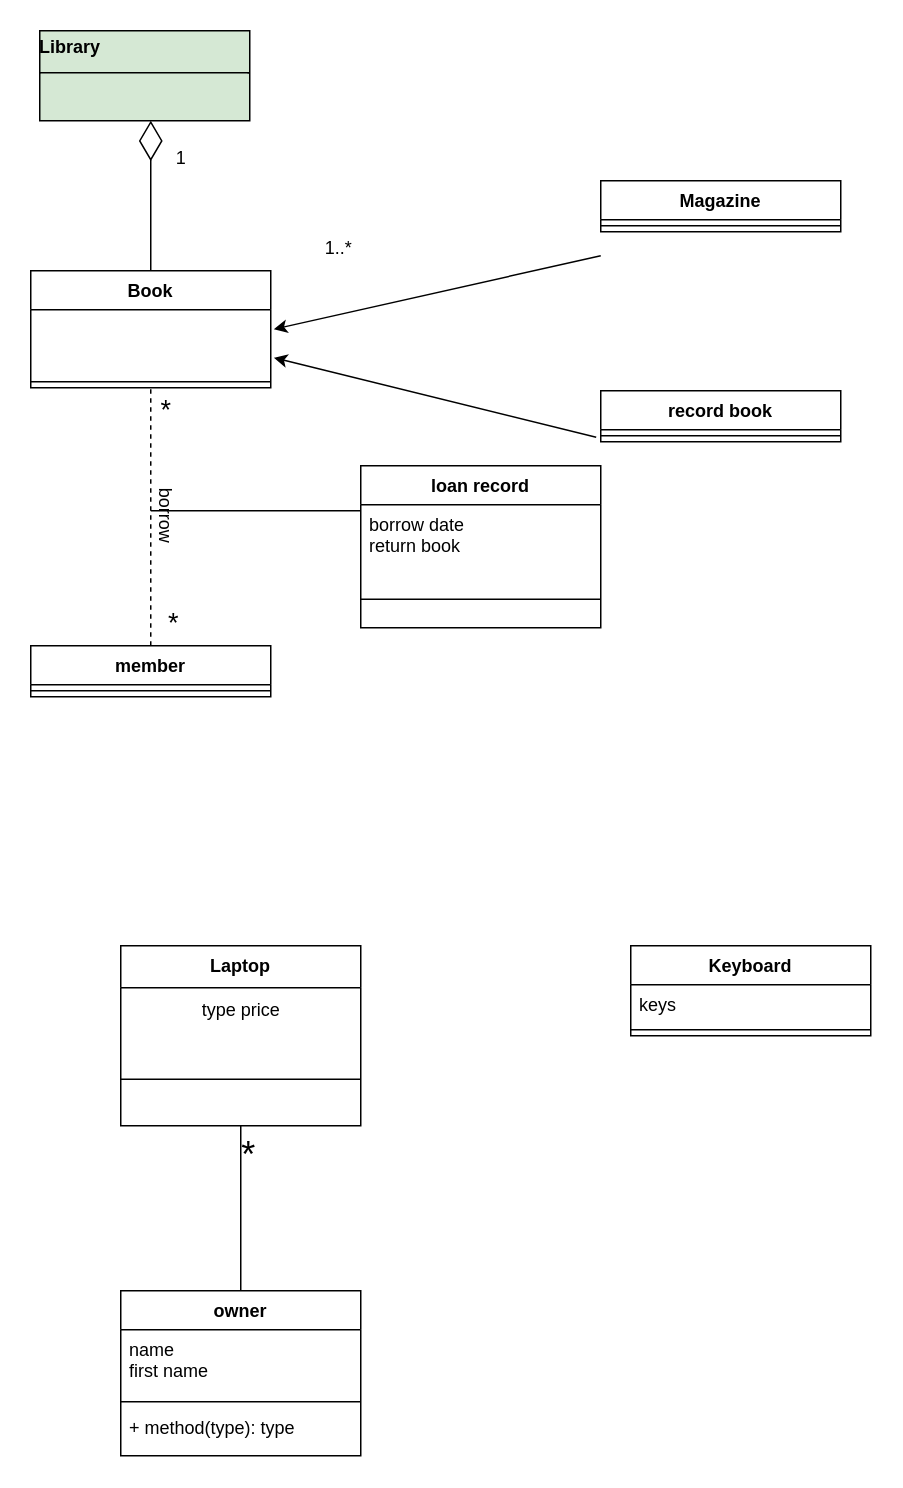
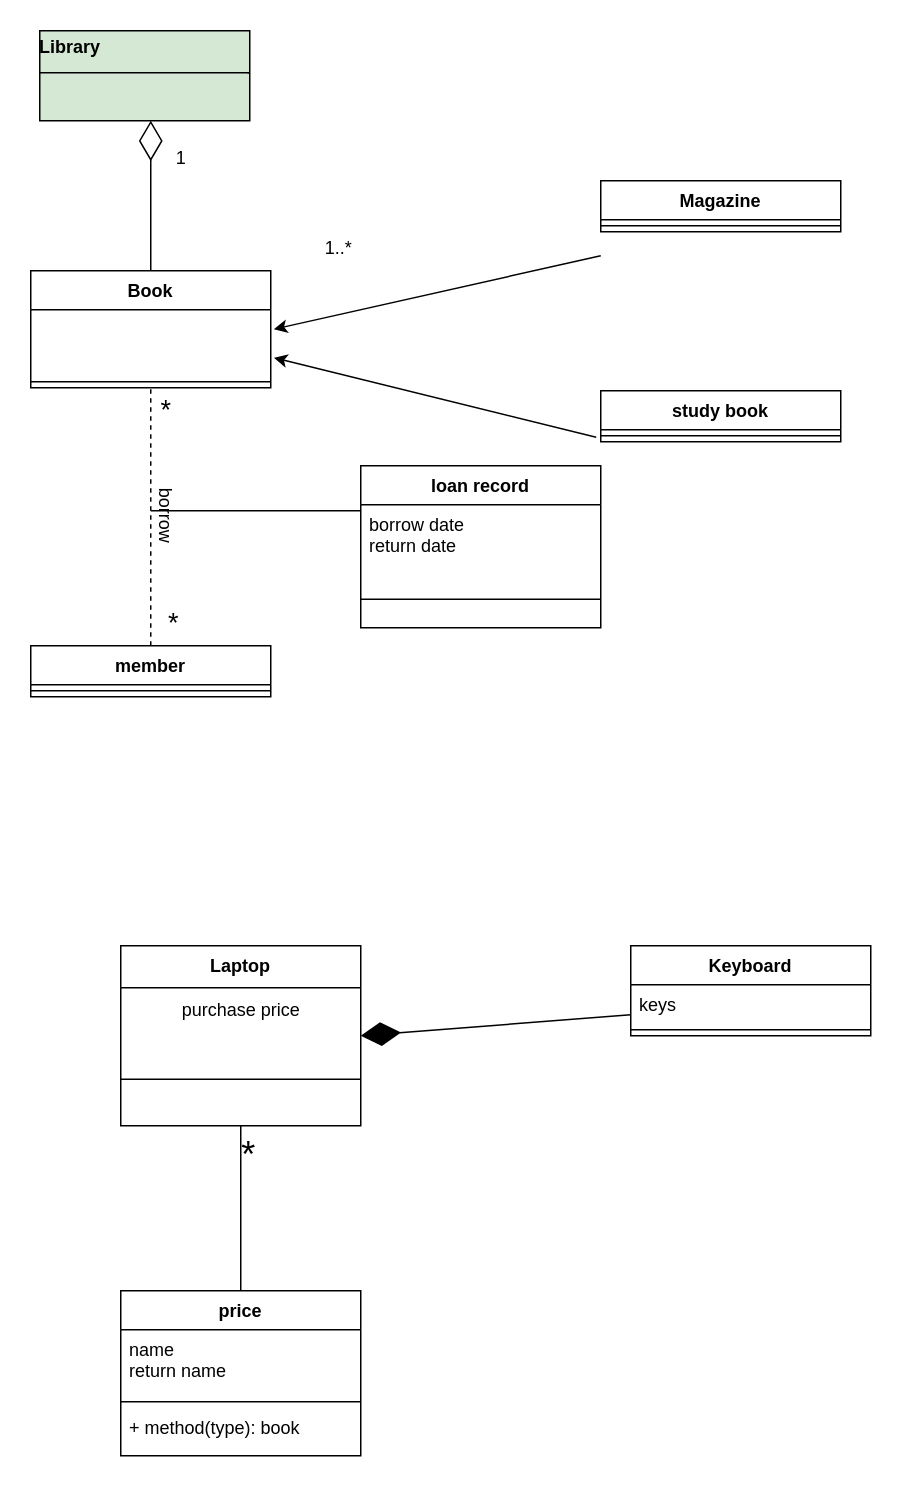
node "record book": label "record book" -> "study book"
node "borrow date return book": label "borrow date return book" -> "borrow date return date"
node "type price": label "type price" -> "purchase price"
edge "keys" -> "Laptop": added
node "owner": label "owner" -> "price"
node "name first name": label "name first name" -> "name return name"
node "+ method(type): type": label "+ method(type): type" -> "+ method(type): book"
